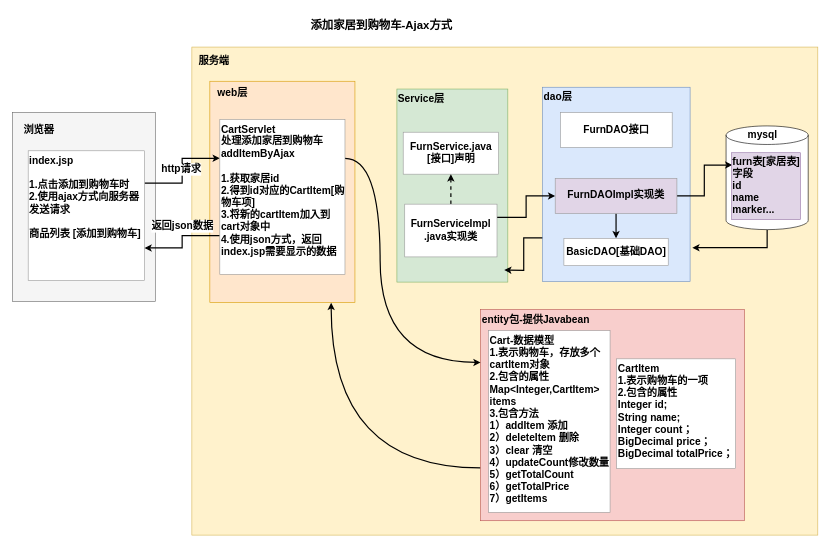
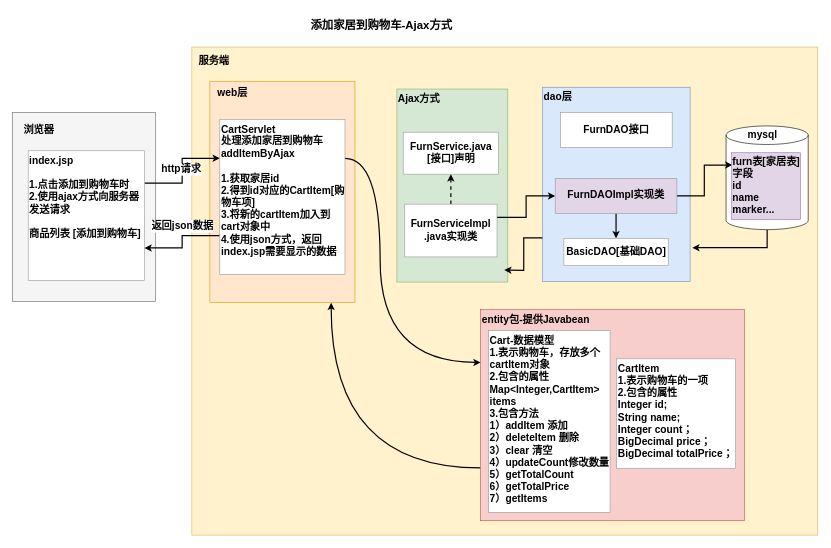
node "Service层": label "Service层" -> "Ajax方式"
